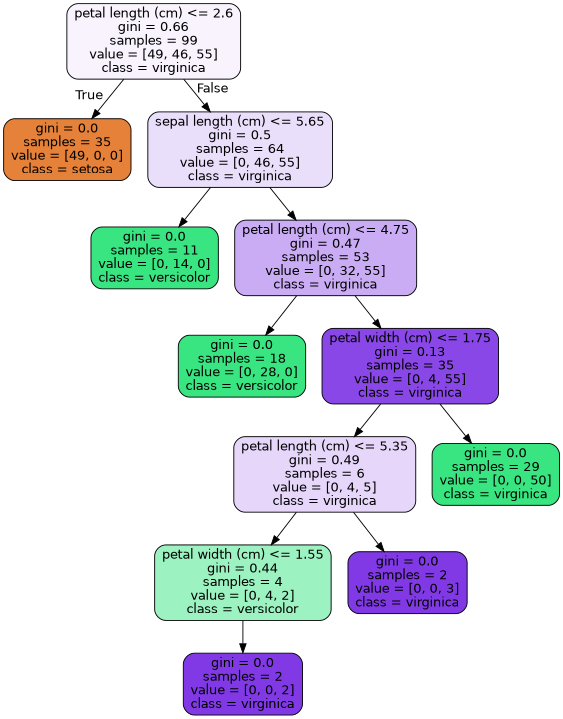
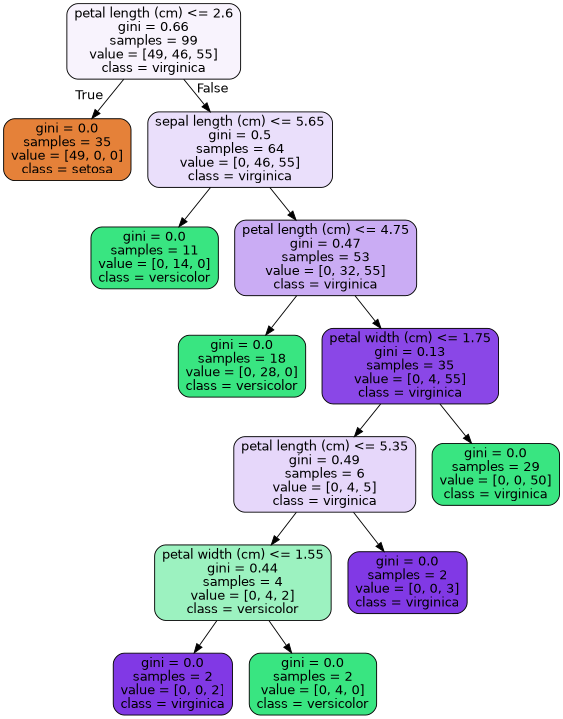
node "gini = 0.0 samples = 2 value = [0, 4, 0] class = versicolor": added
